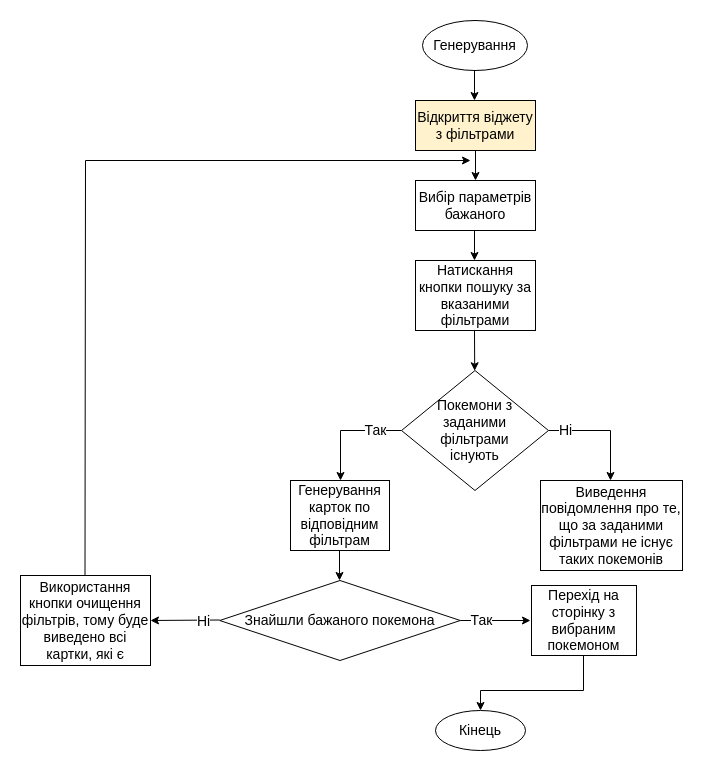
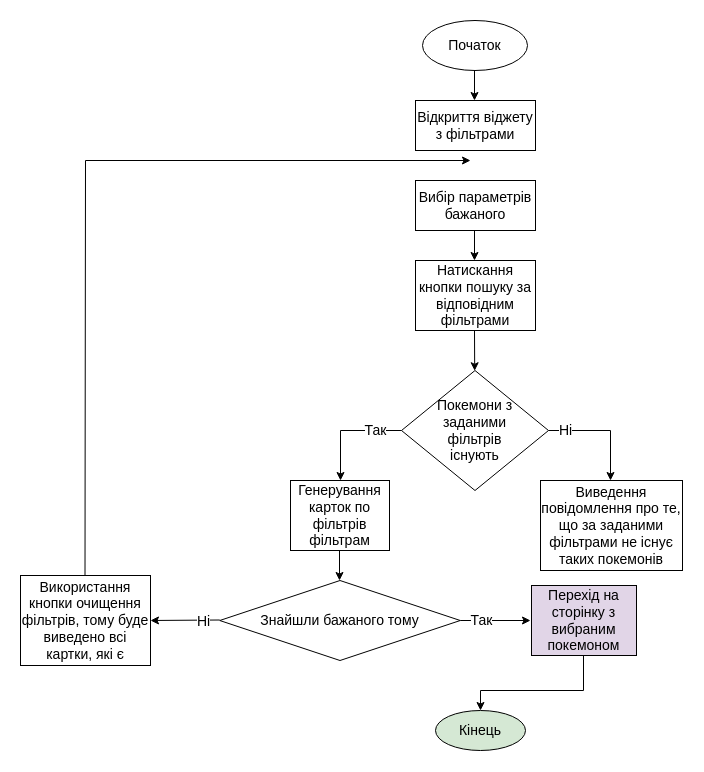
node "Генерування": label "Генерування" -> "Початок"
node "Відкриття віджету з фільтрами": fillcolor #fff2cc -> #ffffff
edge "Відкриття віджету з фільтрами" -> "Вибір параметрів бажаного": removed
node "Натискання кнопки пошуку за вказаними фільтрами": label "Натискання кнопки пошуку за вказаними фільтрами" -> "Натискання кнопки пошуку за відповідним фільтрами"
node "Покемони з заданими фільтрами існують": label "Покемони з заданими фільтрами існують" -> "Покемони з заданими фільтрів існують"
node "Генерування карток по відповідним фільтрам": label "Генерування карток по відповідним фільтрам" -> "Генерування карток по фільтрів фільтрам"
node "Знайшли бажаного покемона": label "Знайшли бажаного покемона" -> "Знайшли бажаного тому"
node "Перехід на сторінку з вибраним покемоном": fillcolor #ffffff -> #e1d5e7
node "Кінець": fillcolor #ffffff -> #d5e8d4
